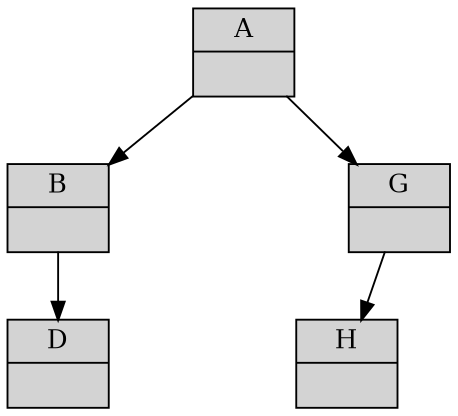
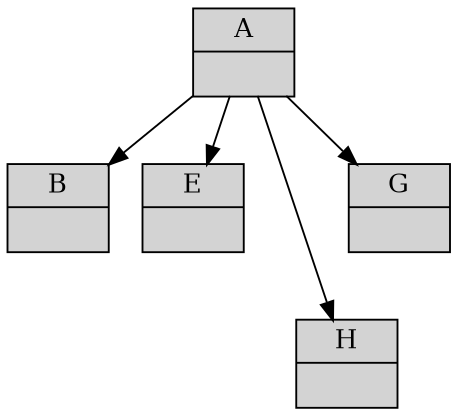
node "E": added
edge "G" -> "H": now "A" -> "H"
node "D": removed
